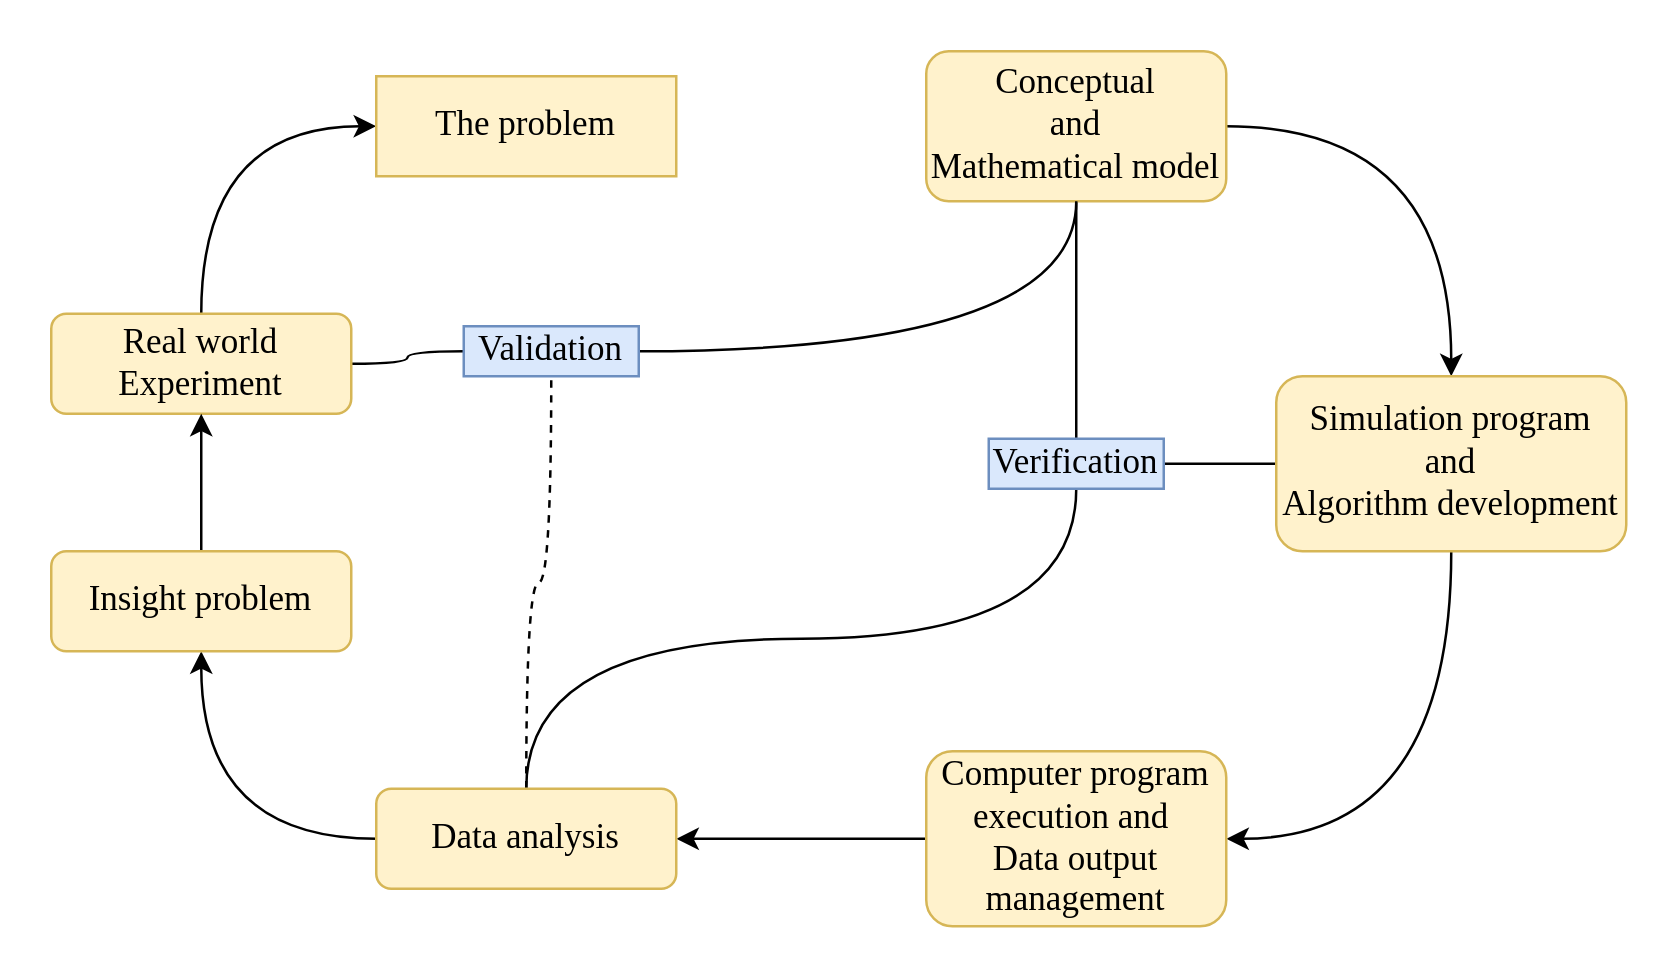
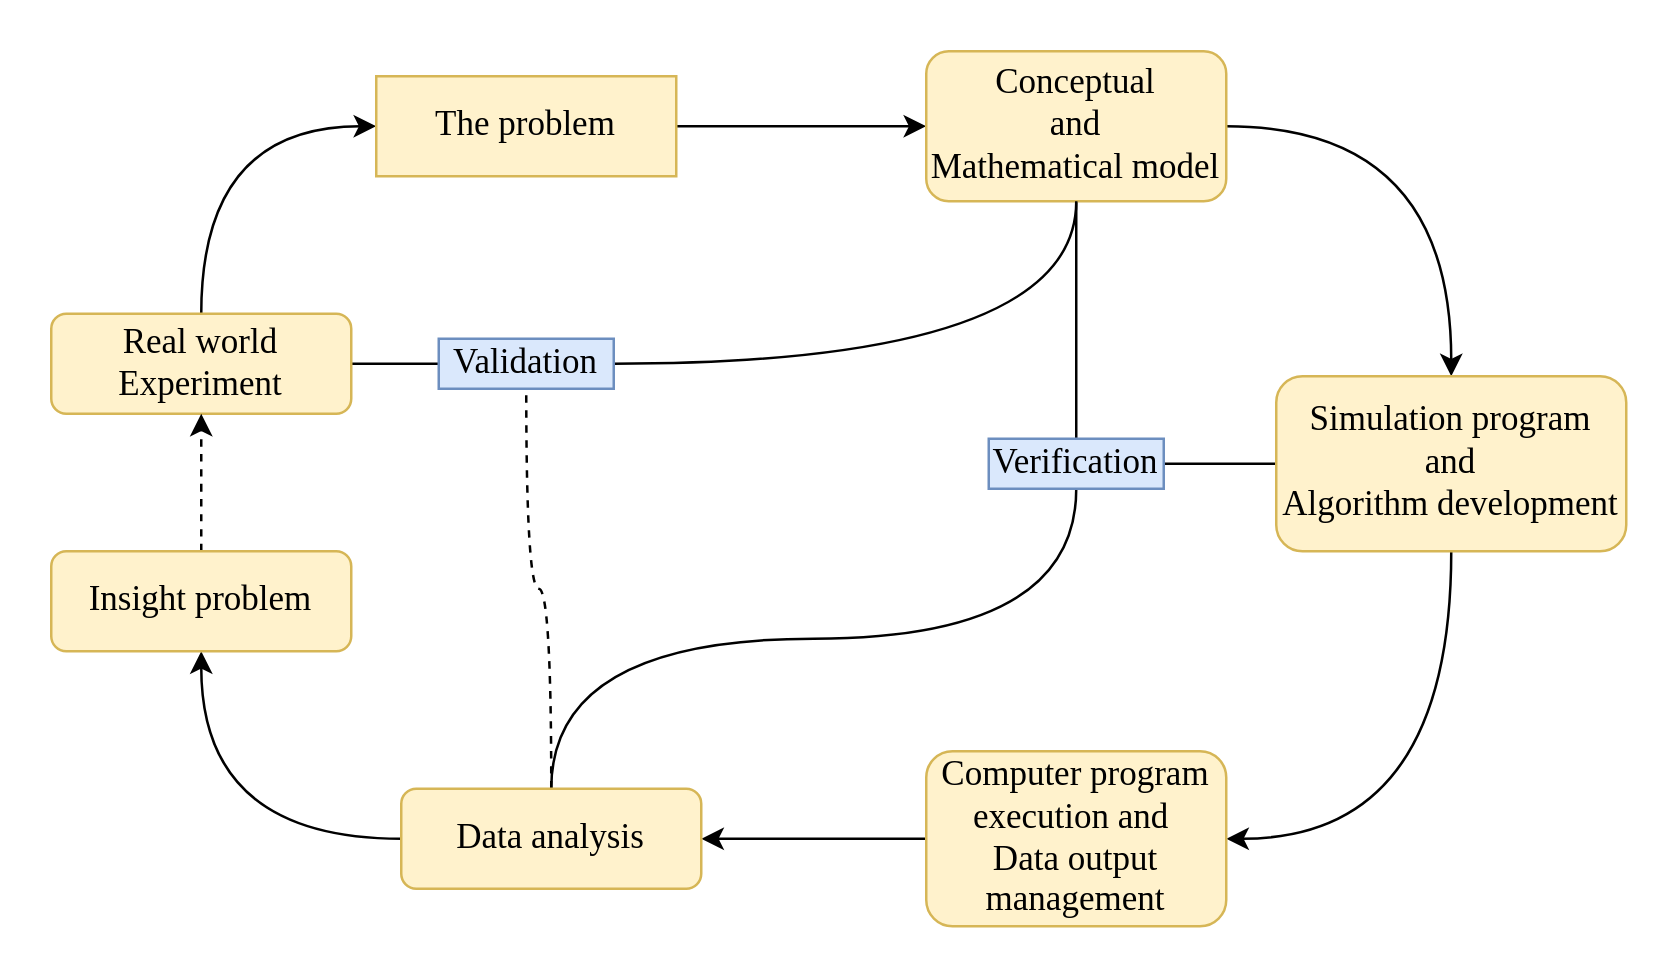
edge "The problem" -> "Conceptual and Mathematical model": added
node "Validation": moved (551, 351) -> (526, 364)
edge "Insight problem" -> "Real world Experiment": style solid -> dashed
node "Data analysis": moved (526, 839) -> (551, 839)
